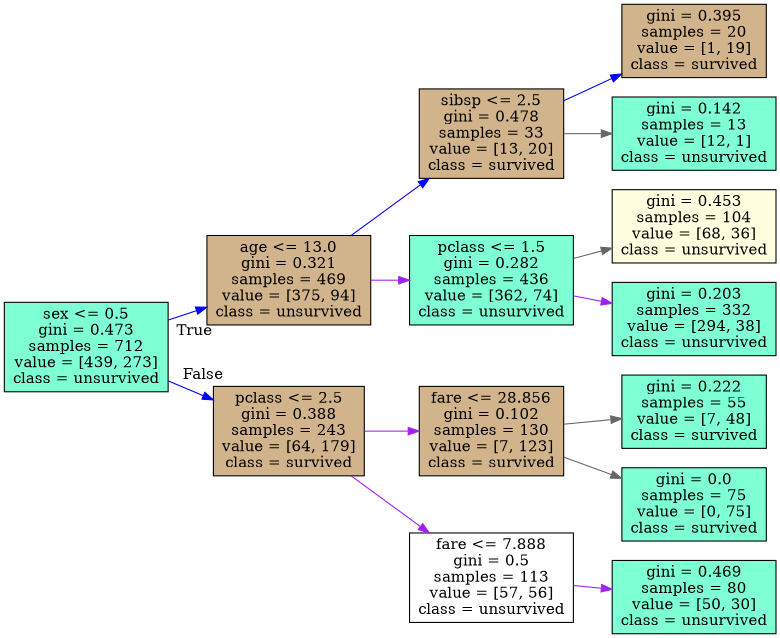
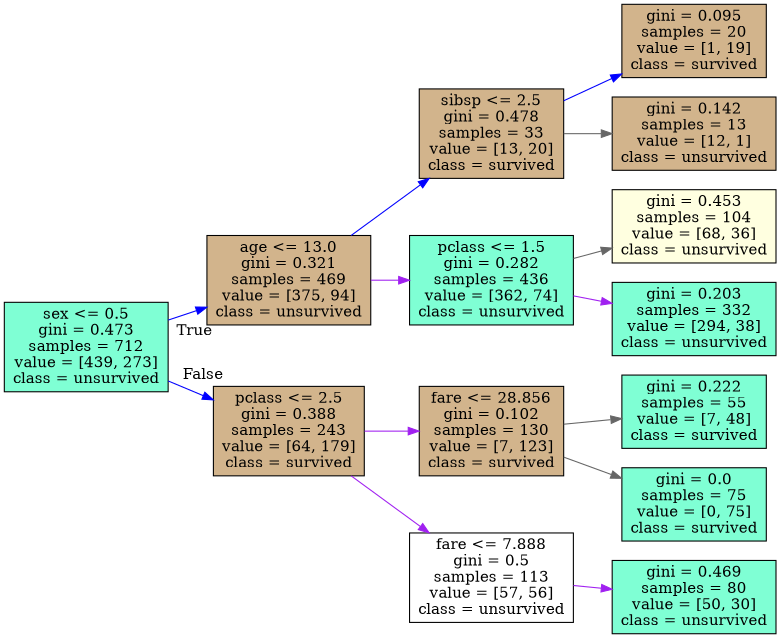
node "gini = 0.395 samples = 20 value = [1, 19] class = survived": label "gini = 0.395 samples = 20 value = [1, 19] class = survived" -> "gini = 0.095 samples = 20 value = [1, 19] class = survived"
node "gini = 0.142 samples = 13 value = [12, 1] class = unsurvived": fillcolor aquamarine -> tan
